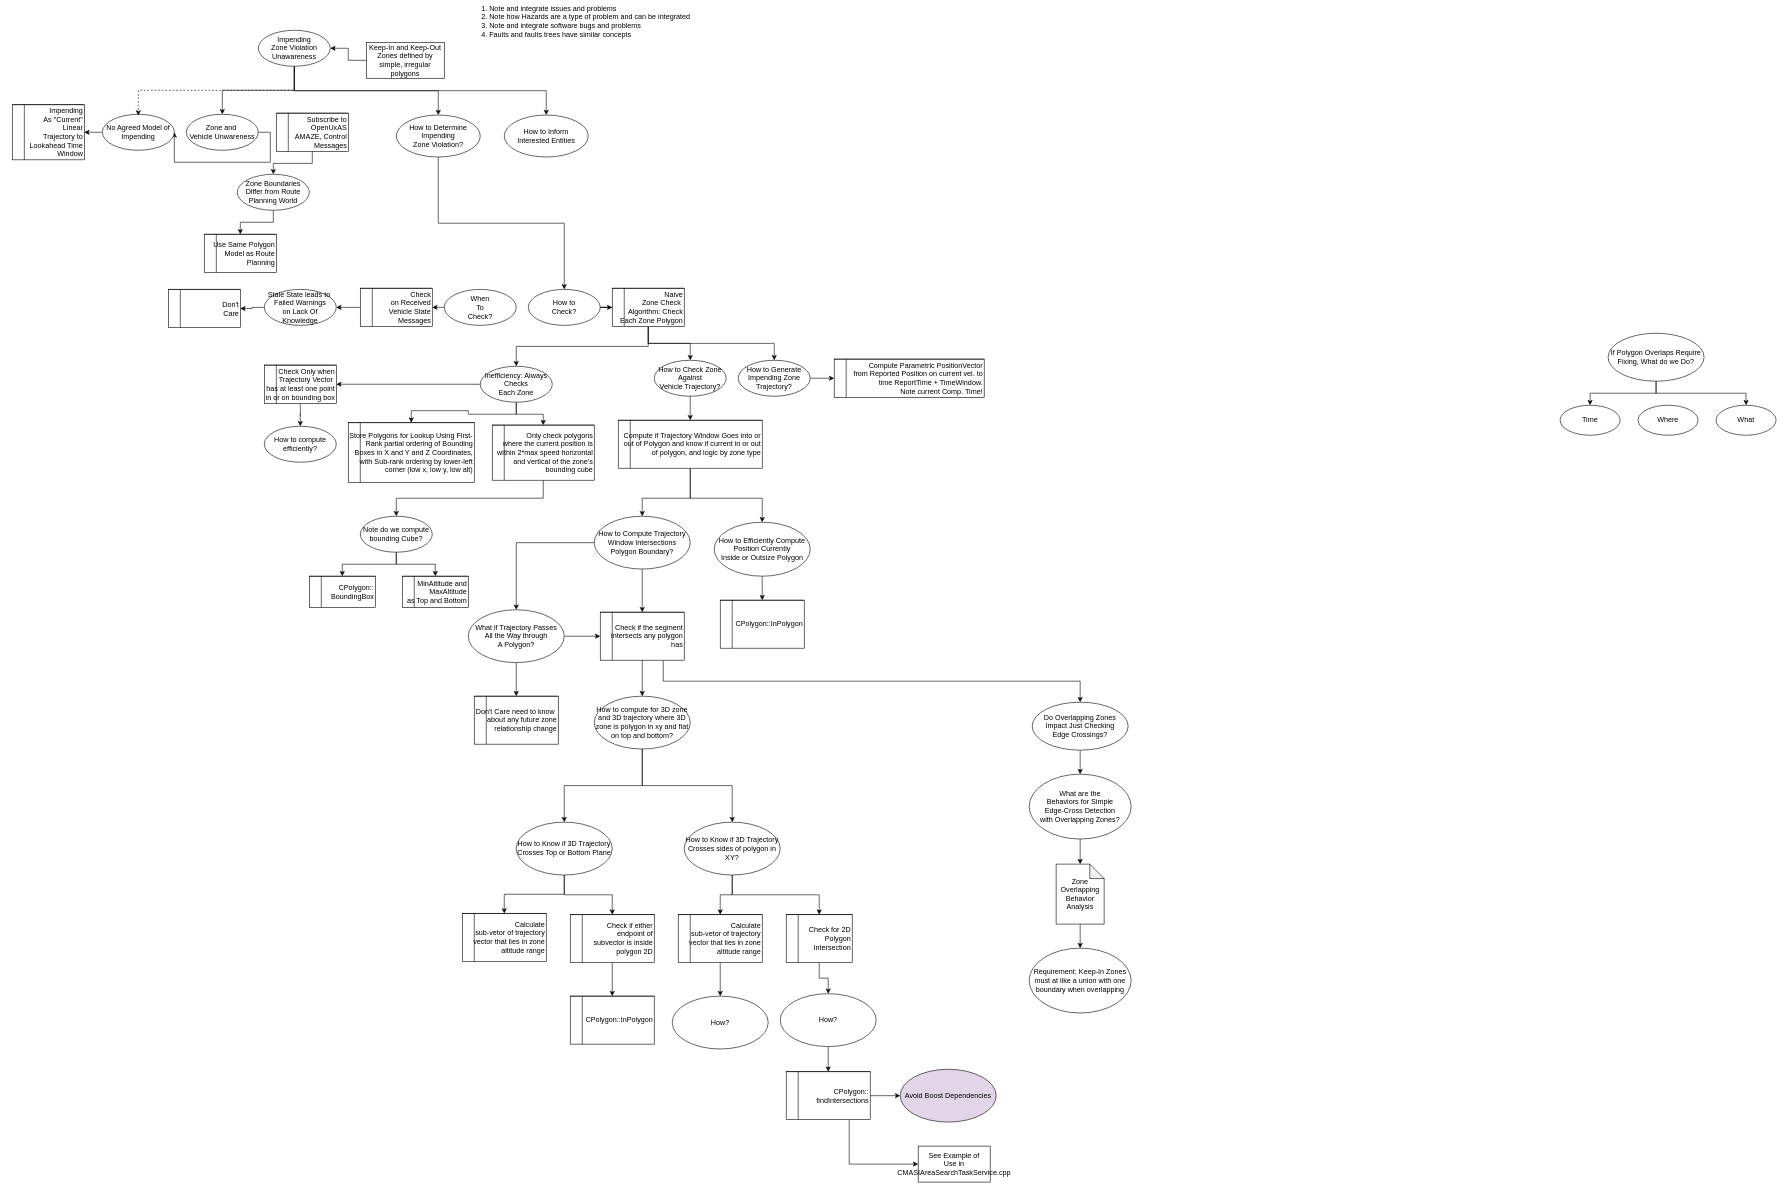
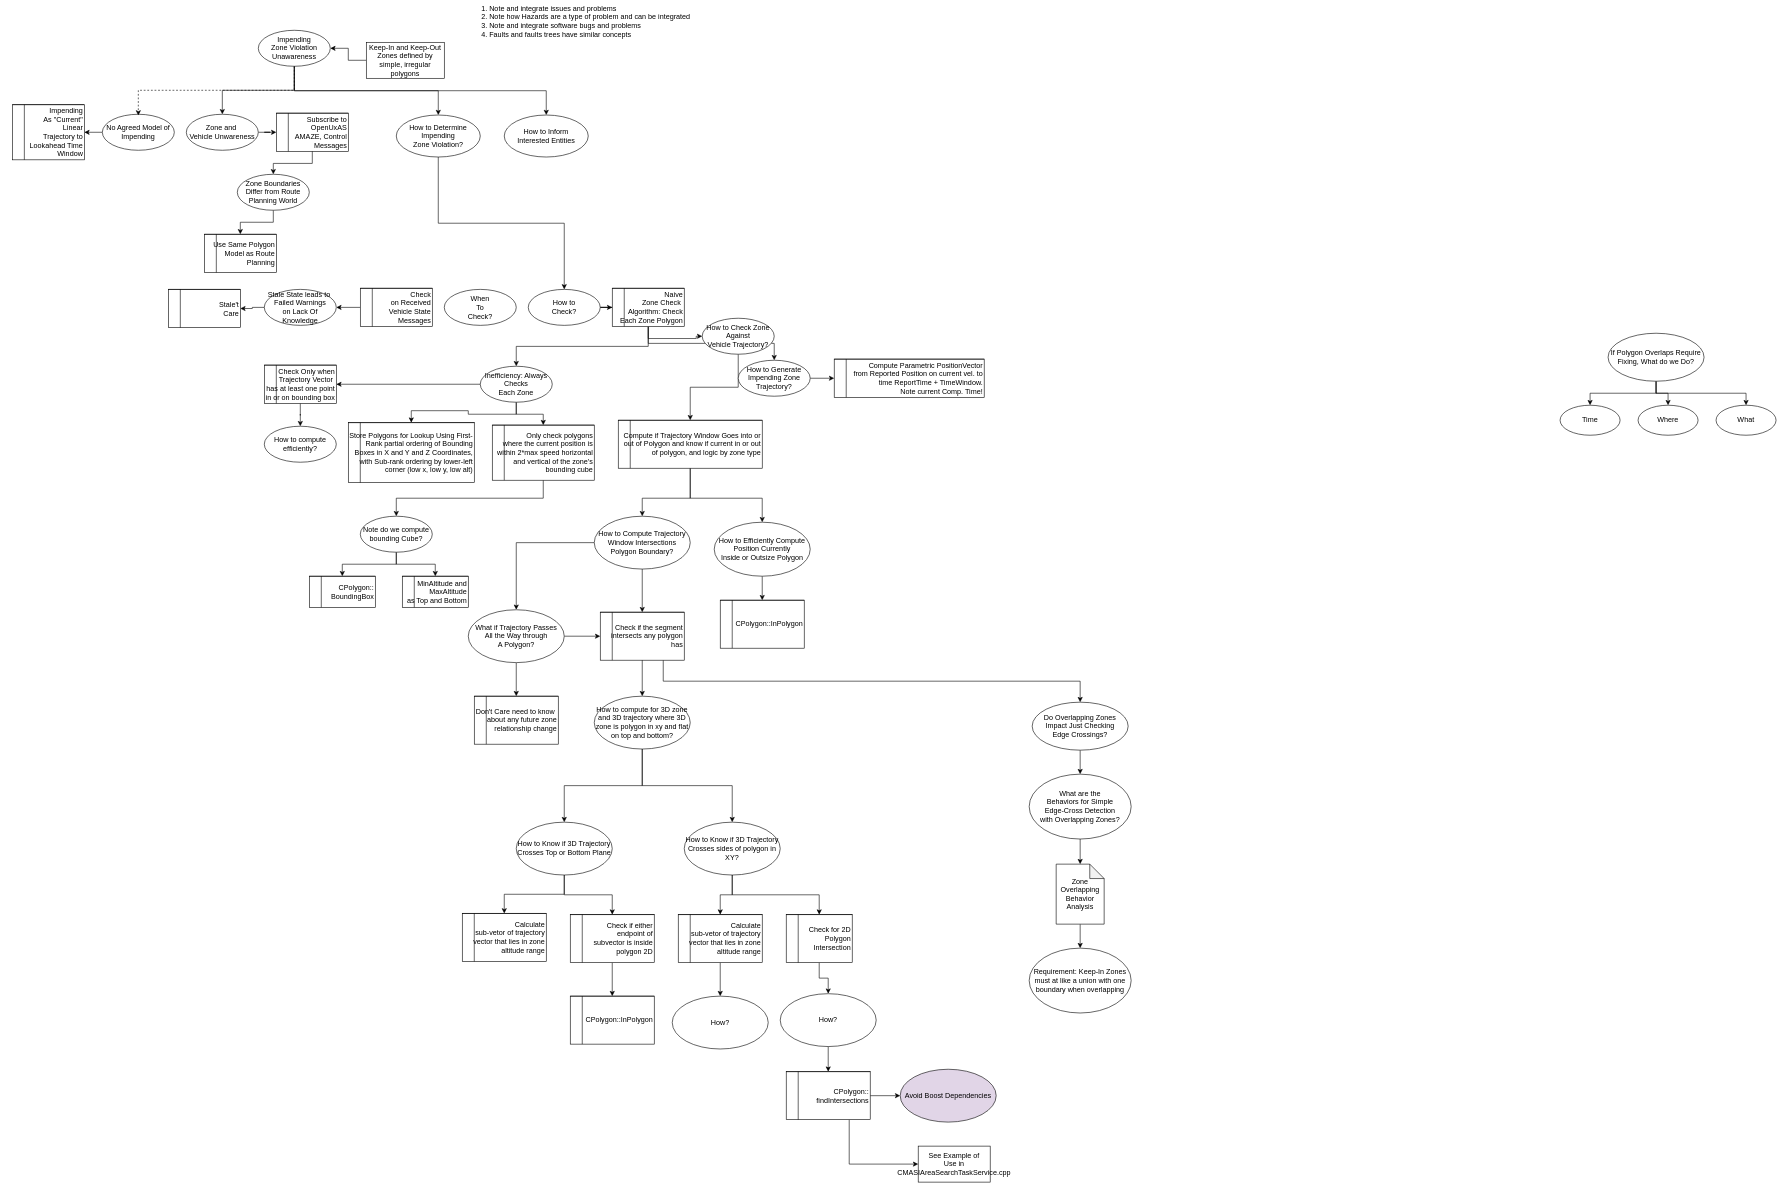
edge "Zone and Vehicle Unwareness" -> "No Agreed Model of Impending": now "Zone and Vehicle Unwareness" -> "Subscribe to OpenUxAS AMAZE, Control Messages"
edge "When To Check?" -> "Check on Received Vehicle State Messages": removed
node "Don't Care": label "Don't Care" -> "Stale't Care"
node "How to Check Zone Against Vehicle Trajectory?": moved (690, 378) -> (738, 336)
edge "If Polygon Overlaps Require Fixing, What do we Do?" -> "Where": added
